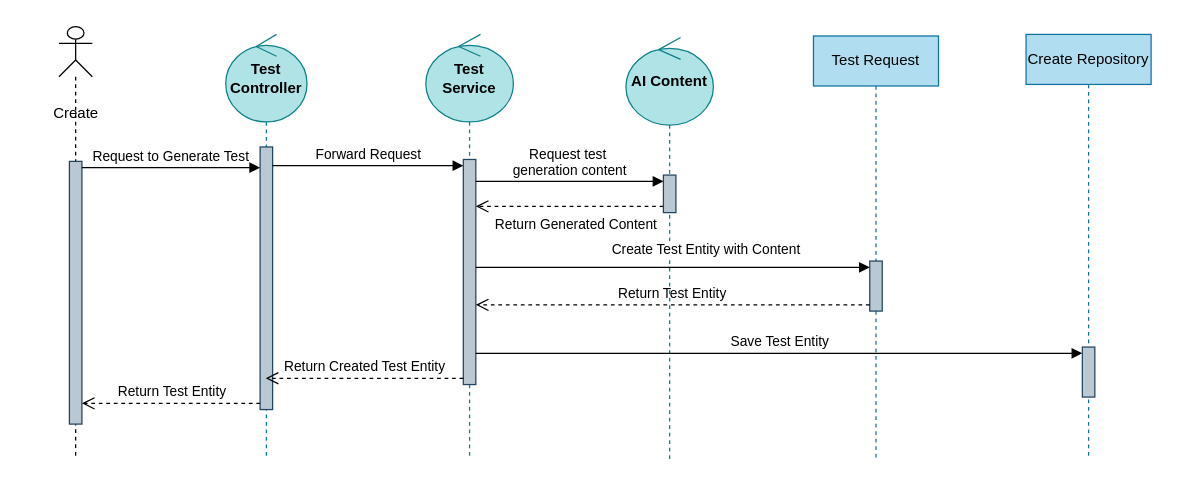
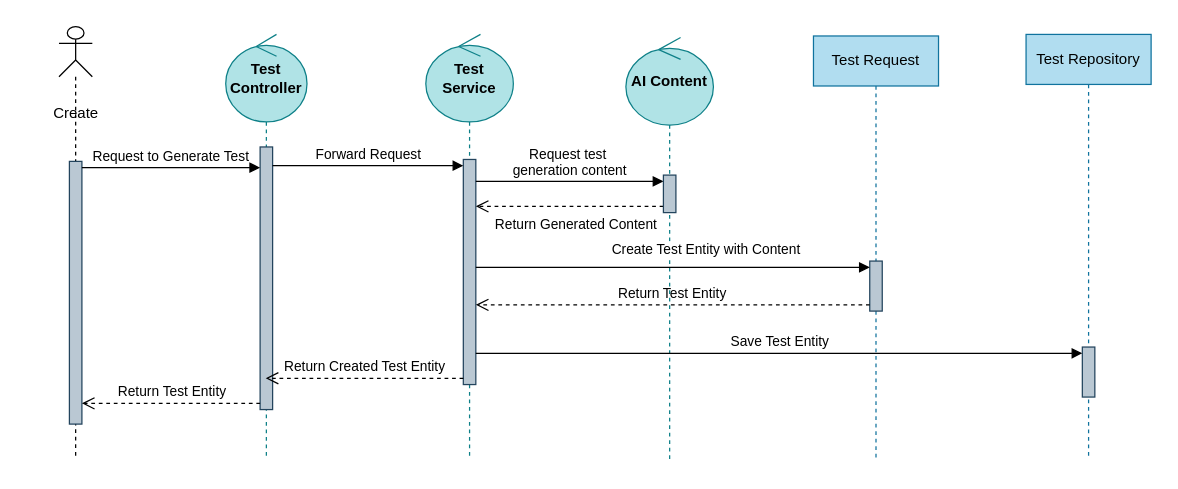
node "Create Repository": label "Create Repository" -> "Test Repository"
